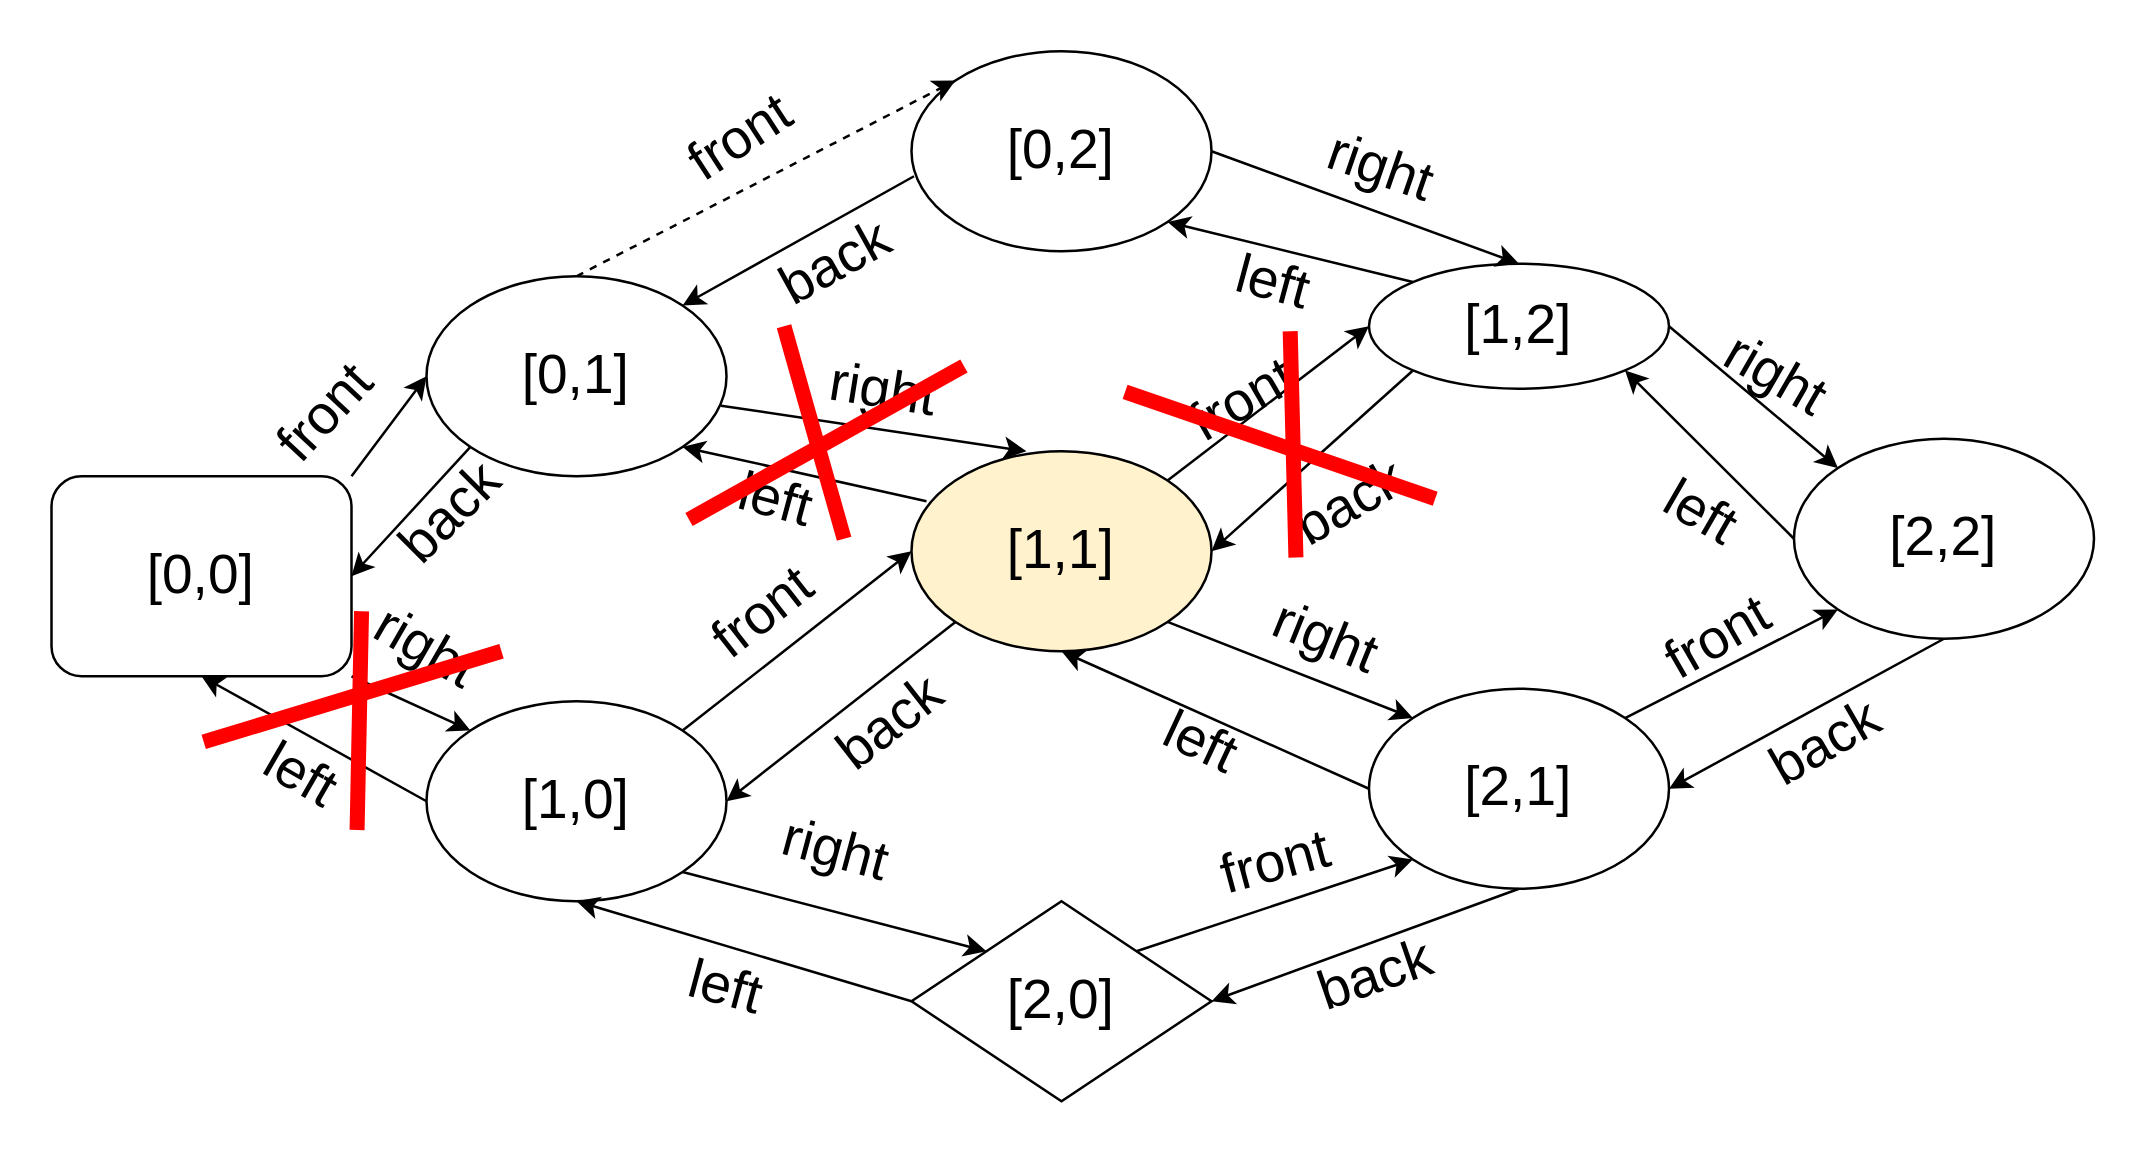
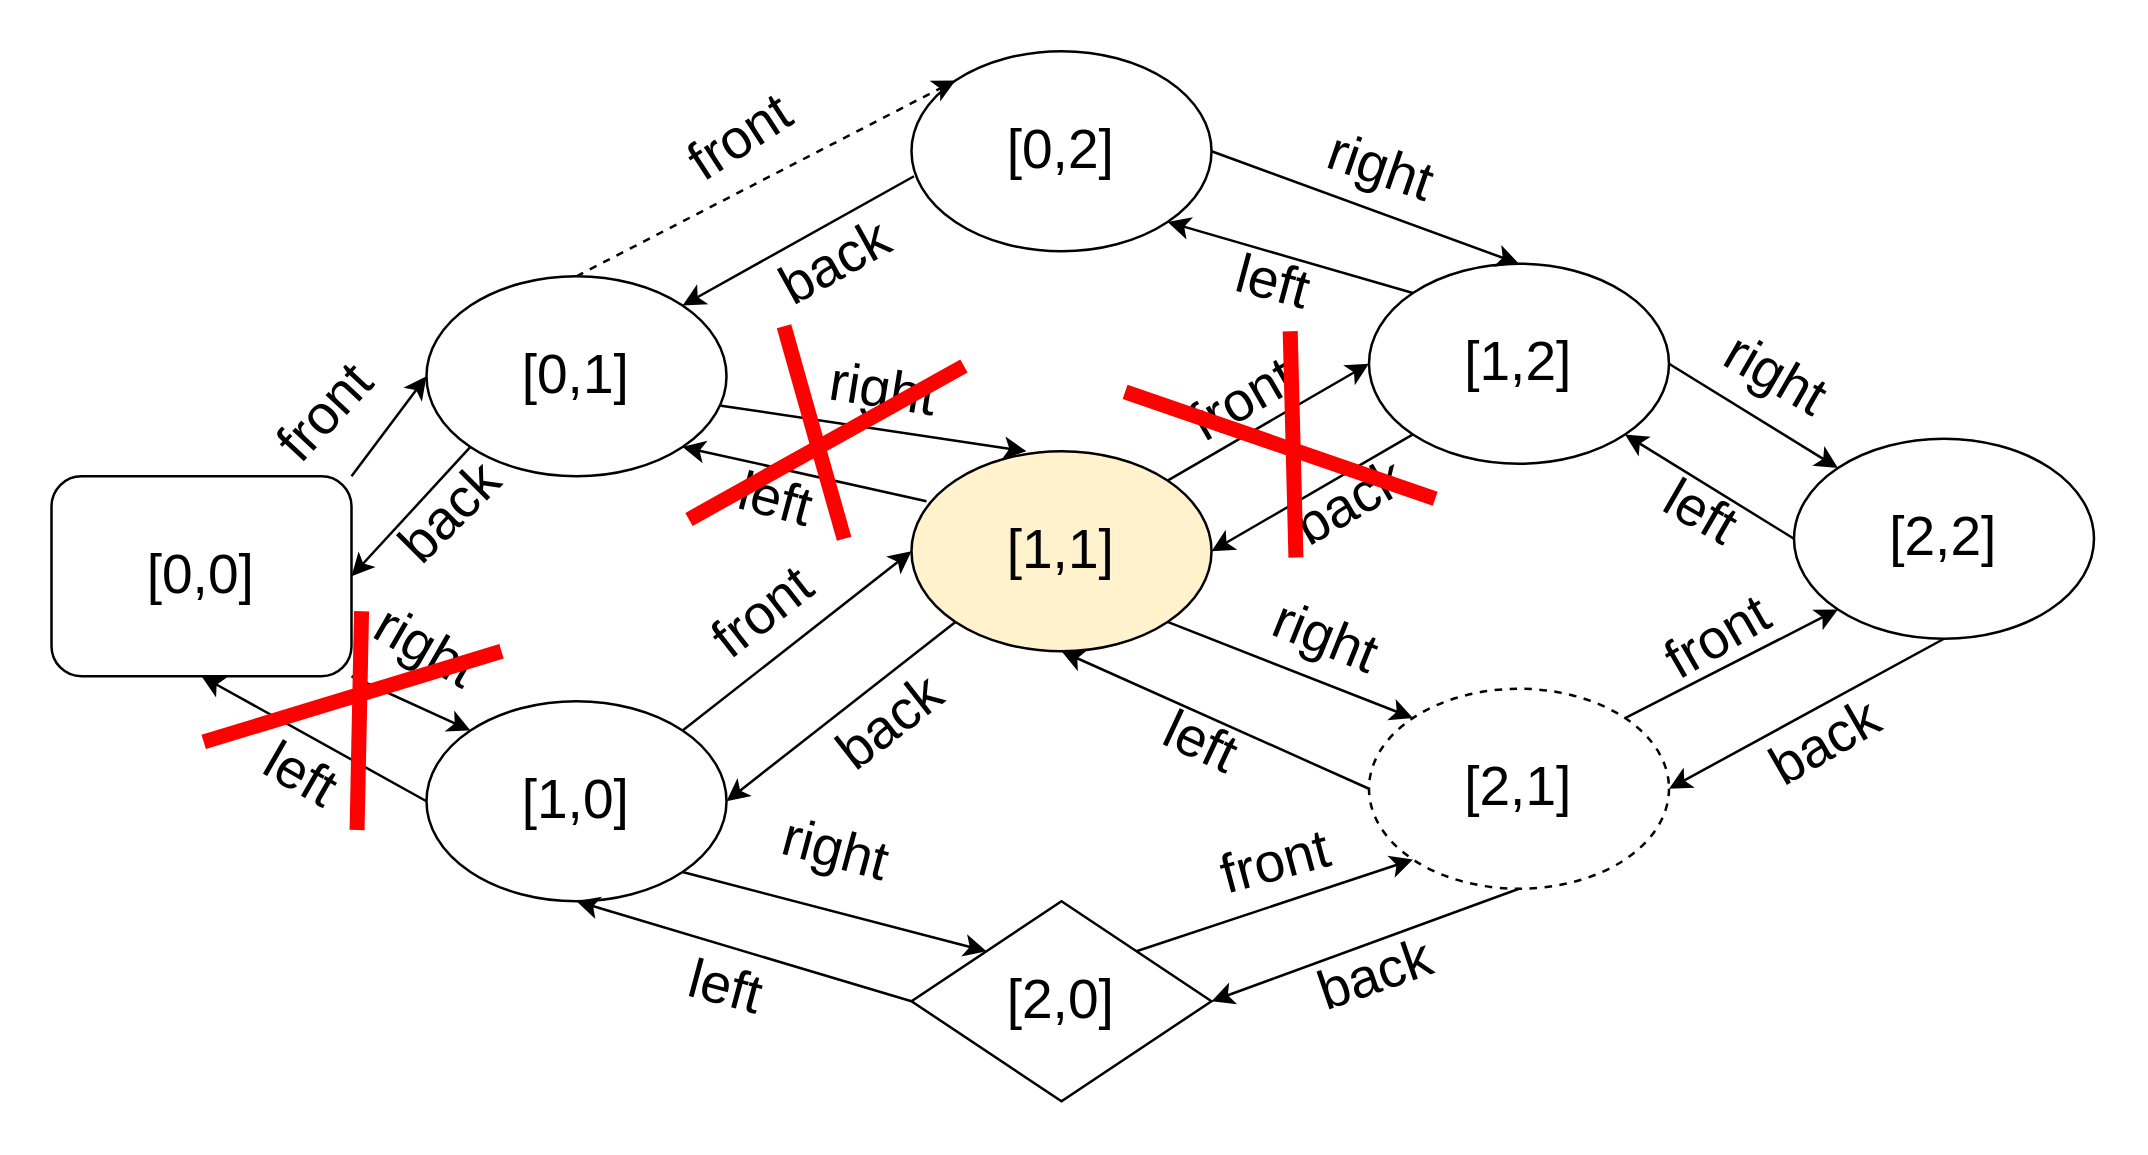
node "[1,2]": size 300x125 -> 300x200
node "[2,1]": style solid -> dashed
